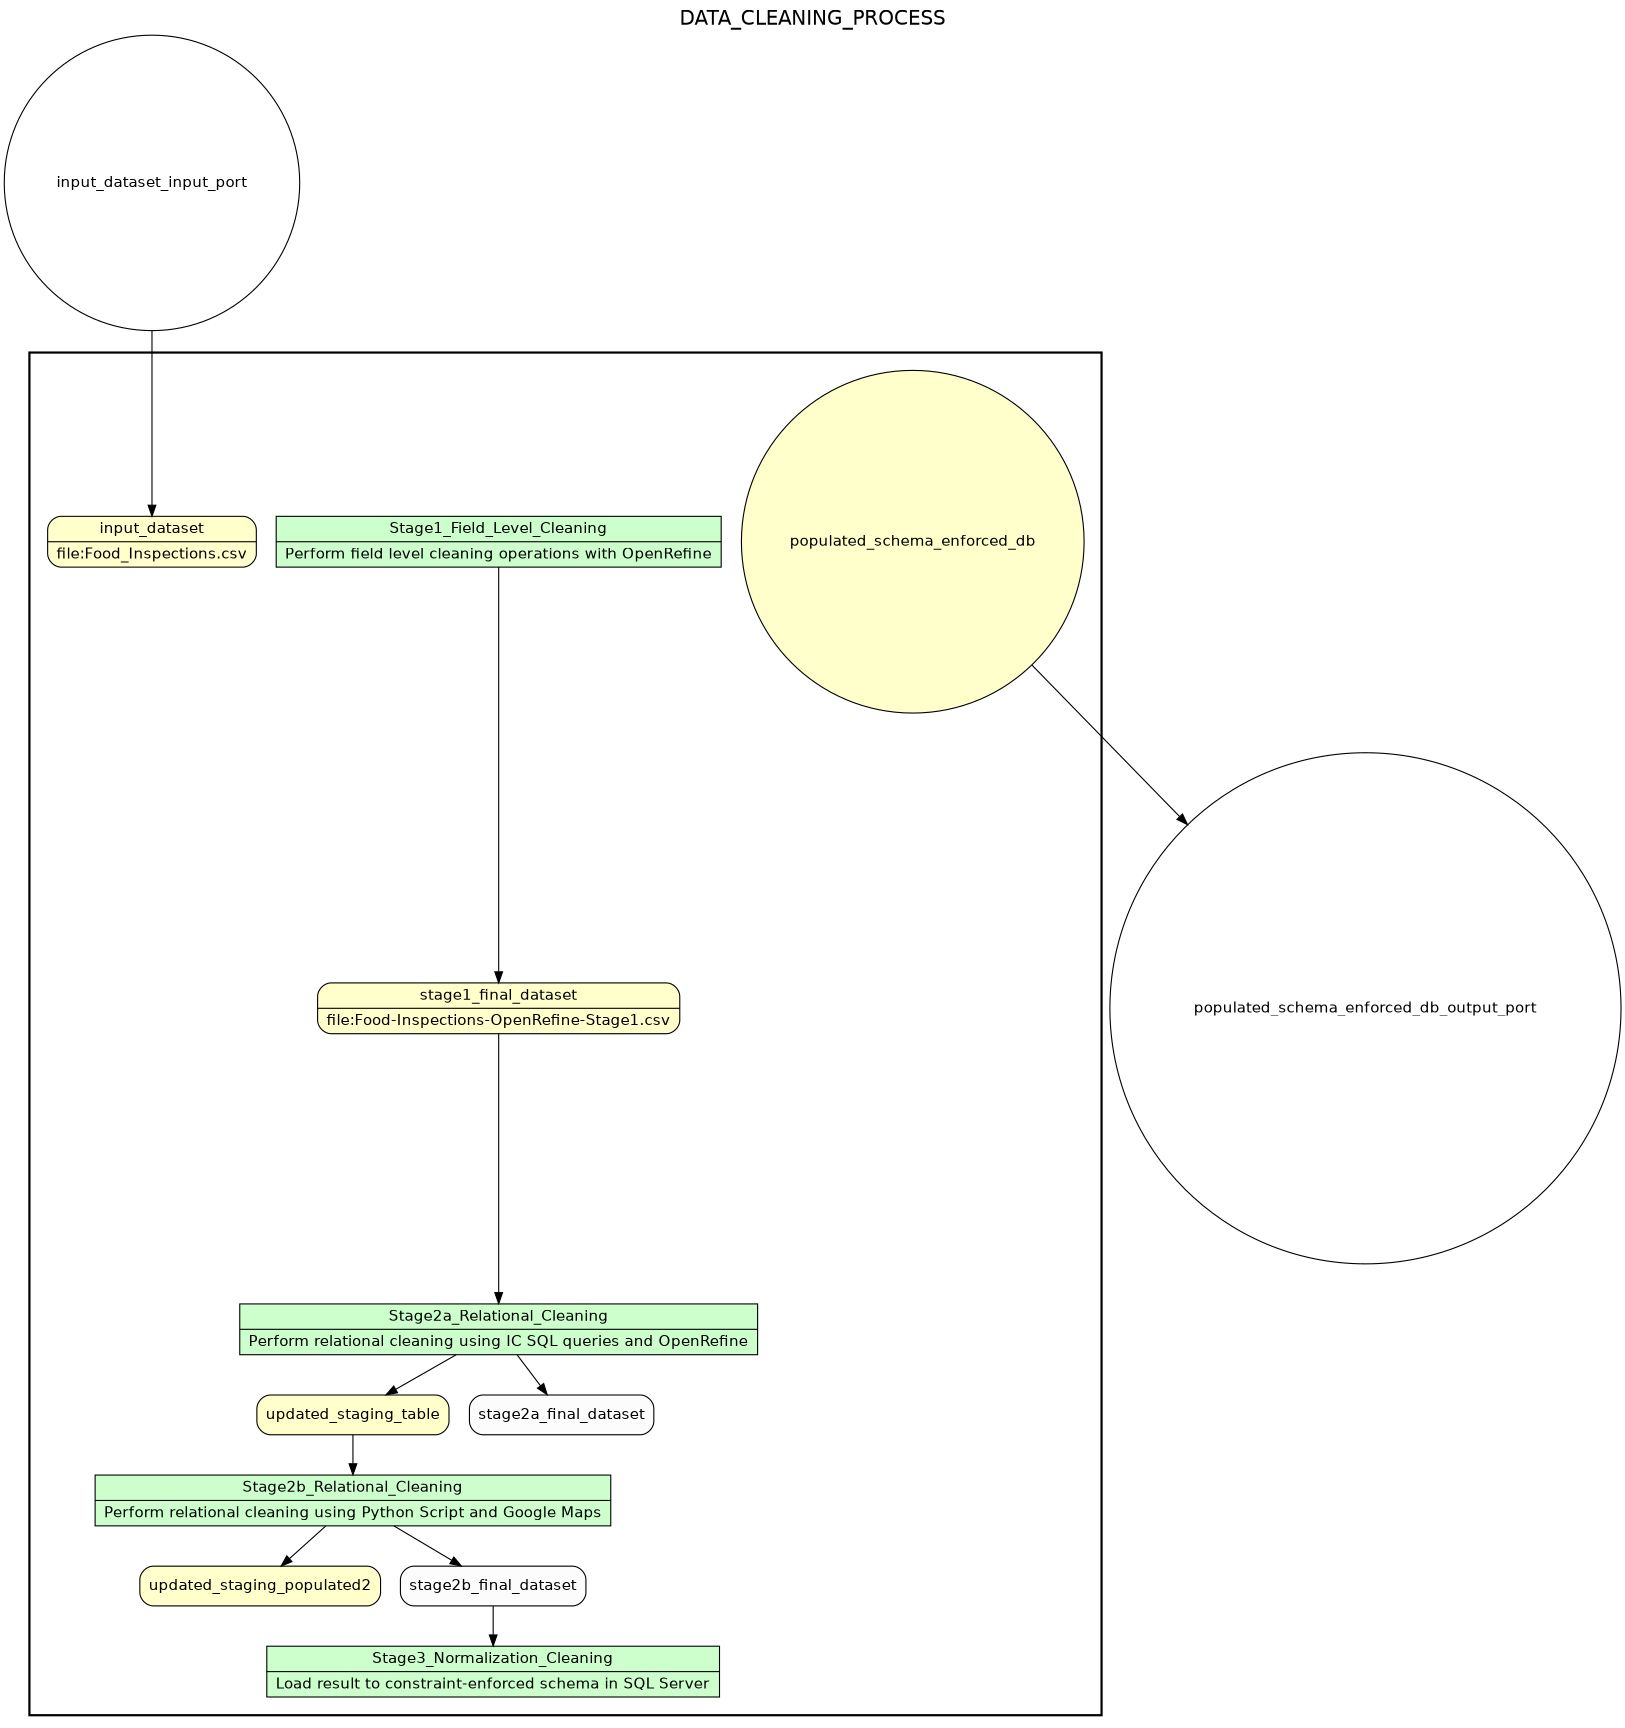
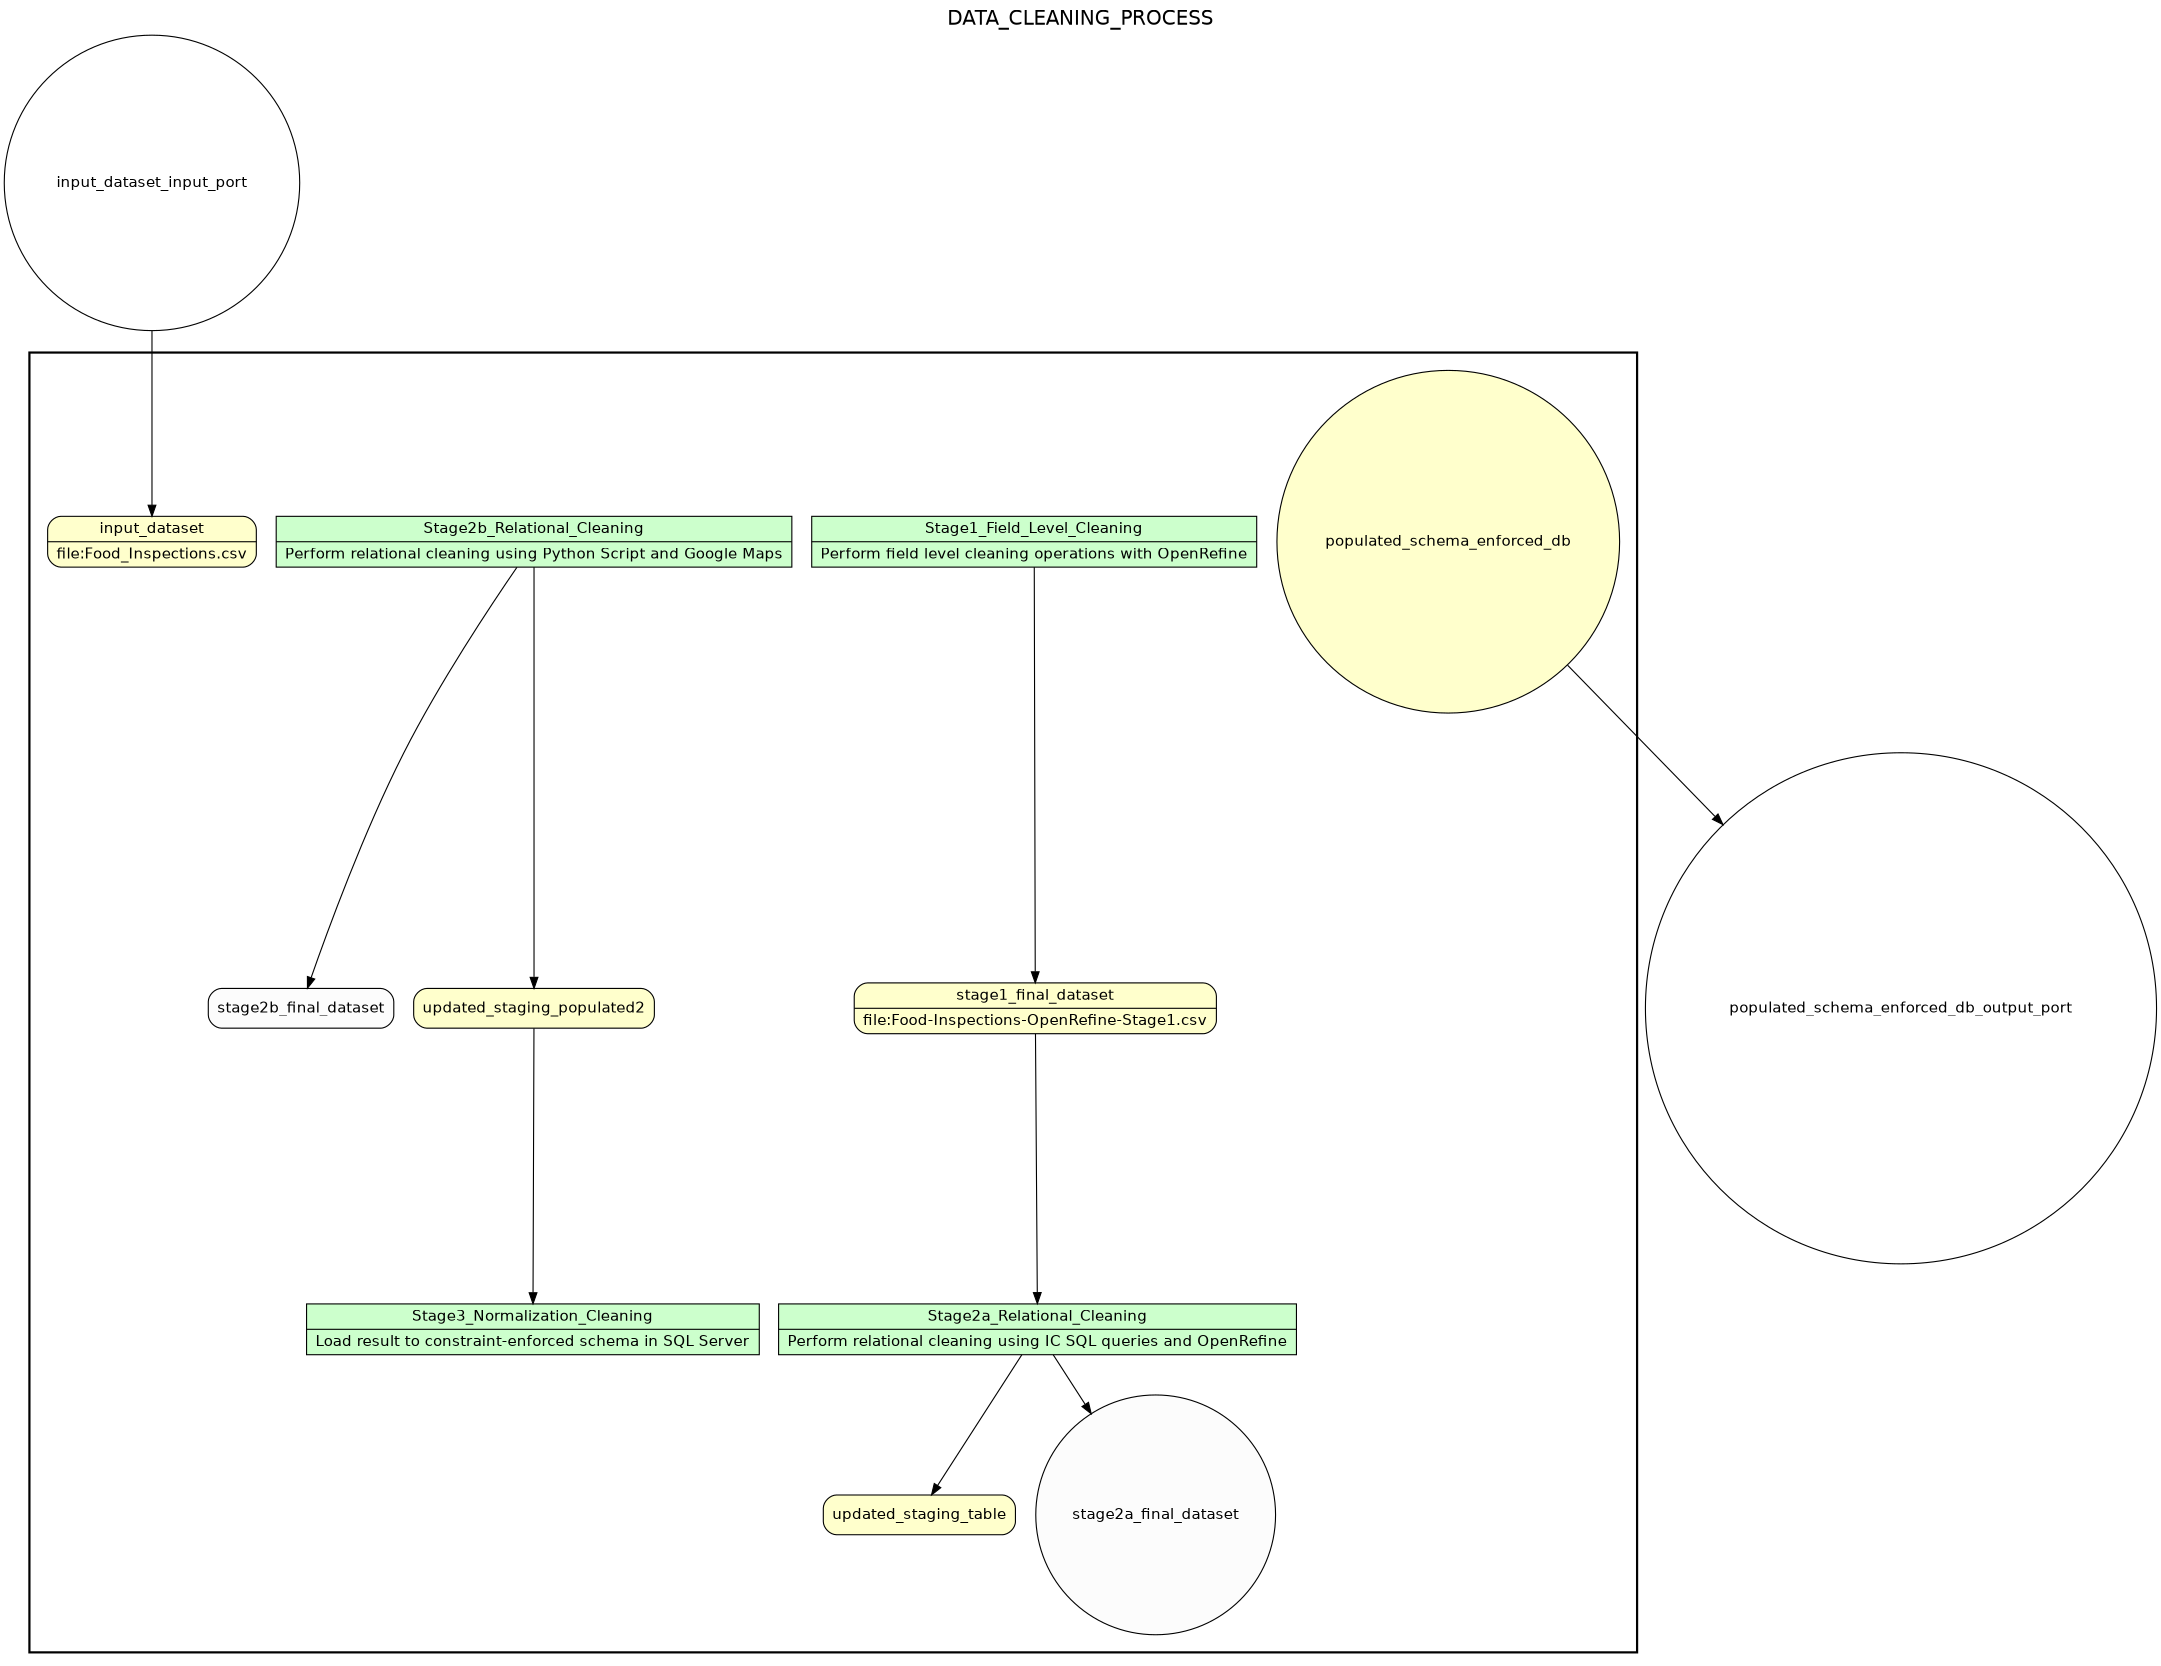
node "stage2a_final_dataset": shape box -> circle
edge "updated_staging_table" -> "Stage2b_Relational_Cleaning": removed
edge "stage2b_final_dataset" -> "Stage3_Normalization_Cleaning": now "updated_staging_populated2" -> "Stage3_Normalization_Cleaning"
